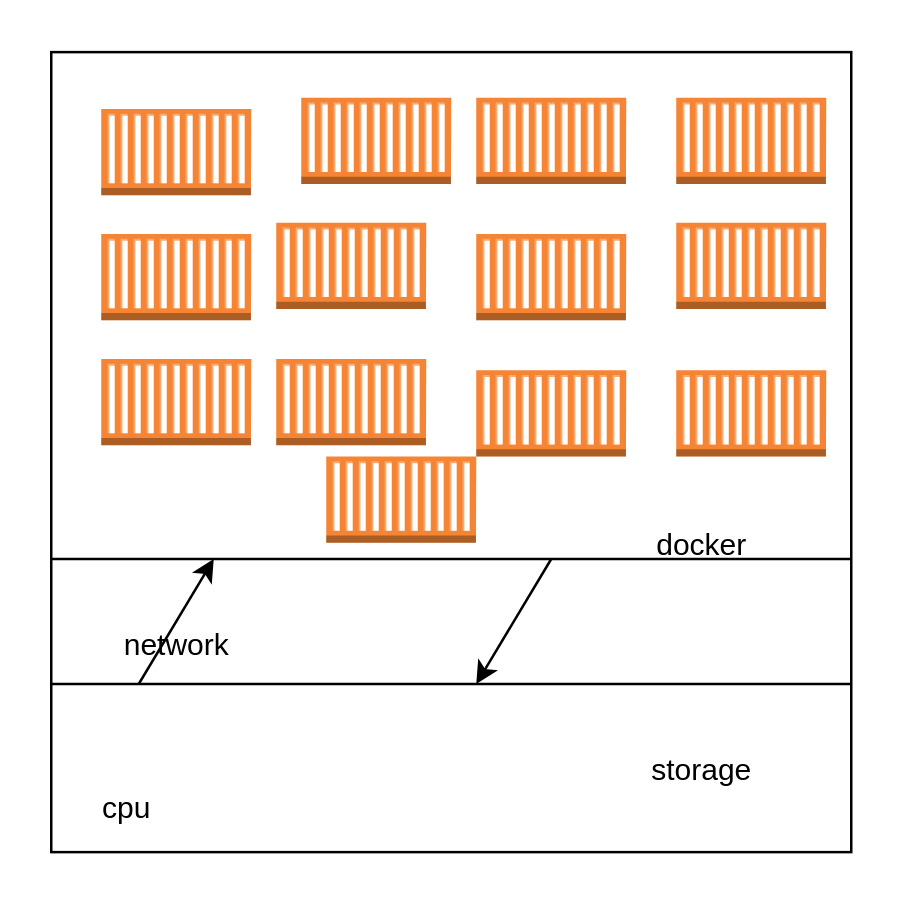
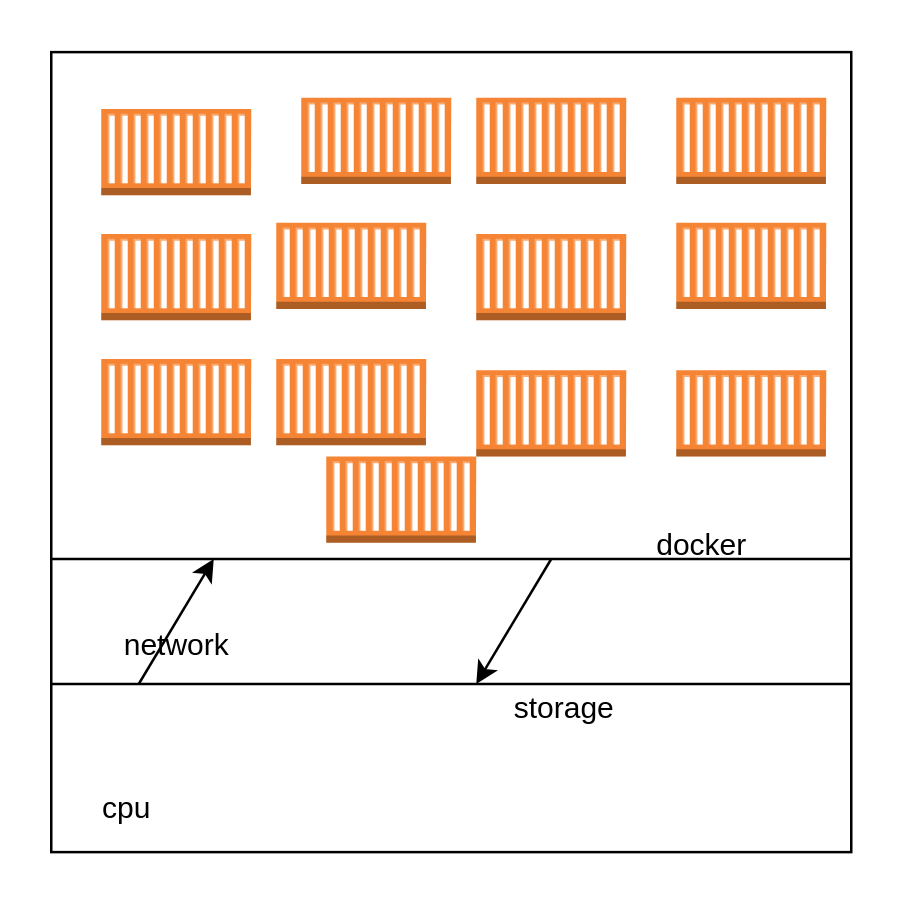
node "storage": moved (701, 771) -> (564, 709)
